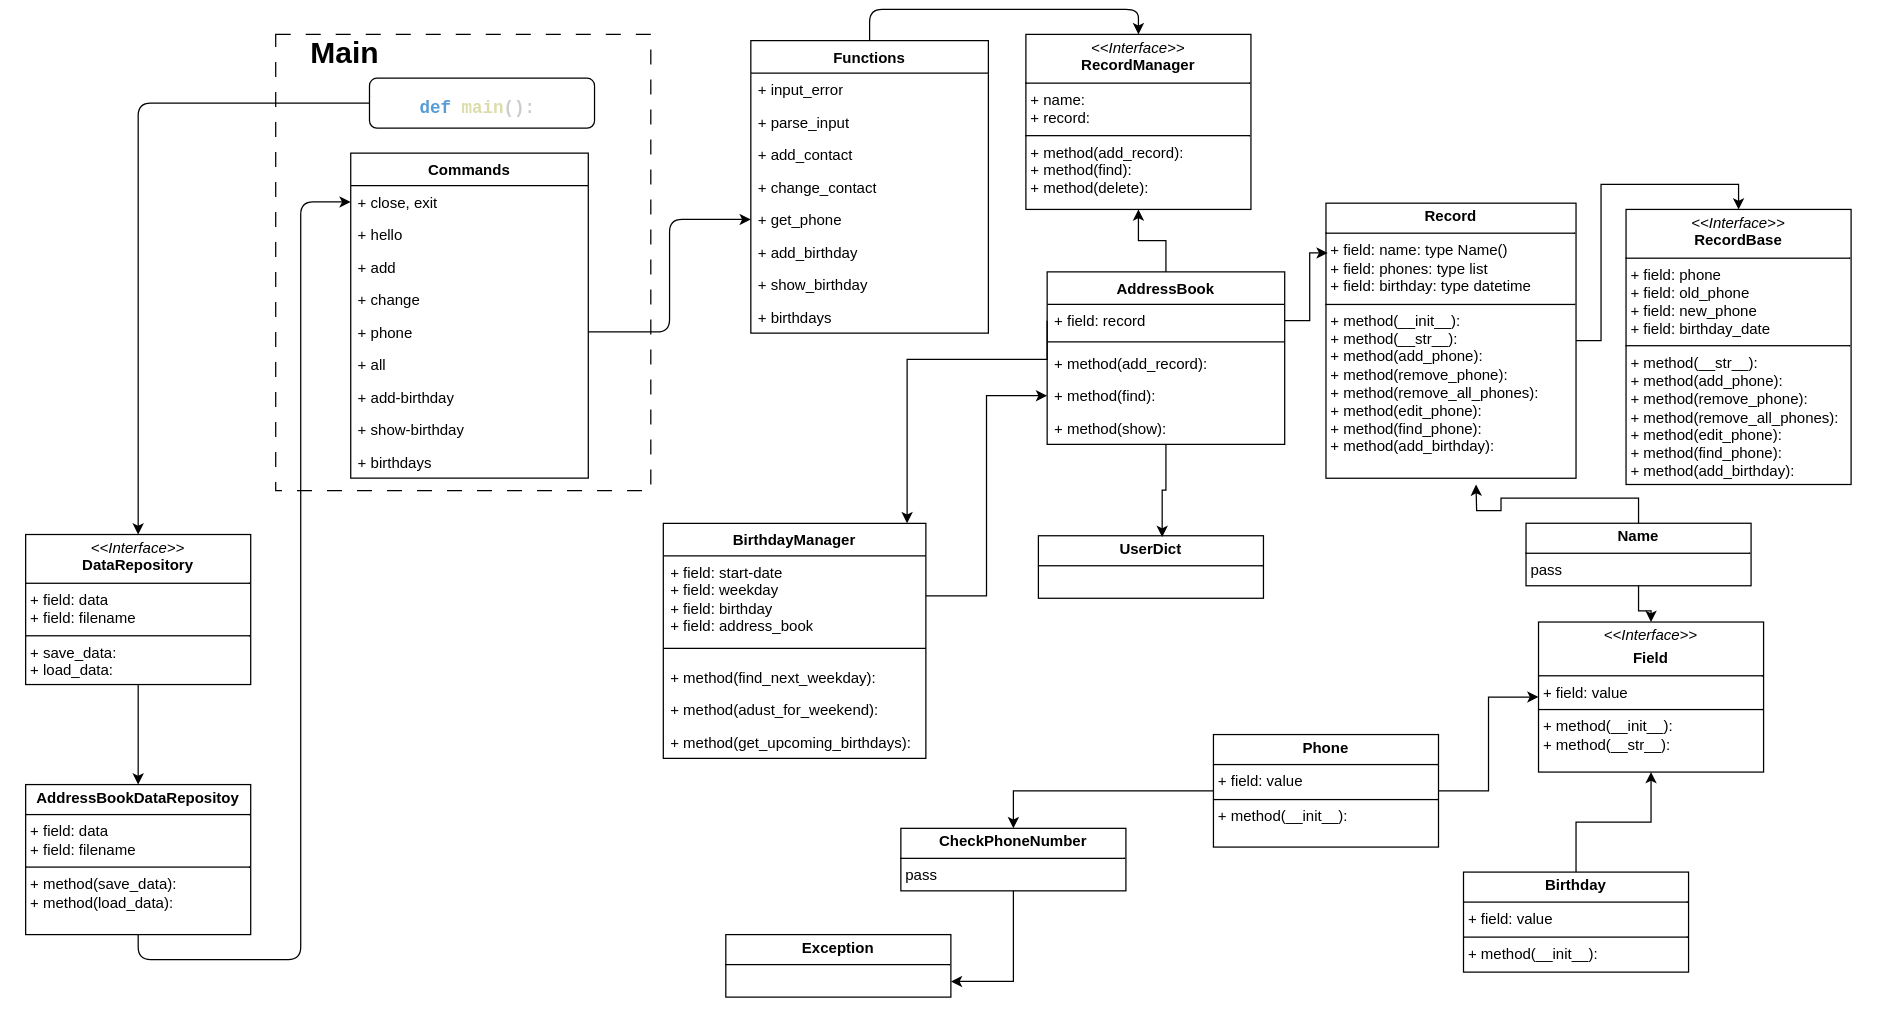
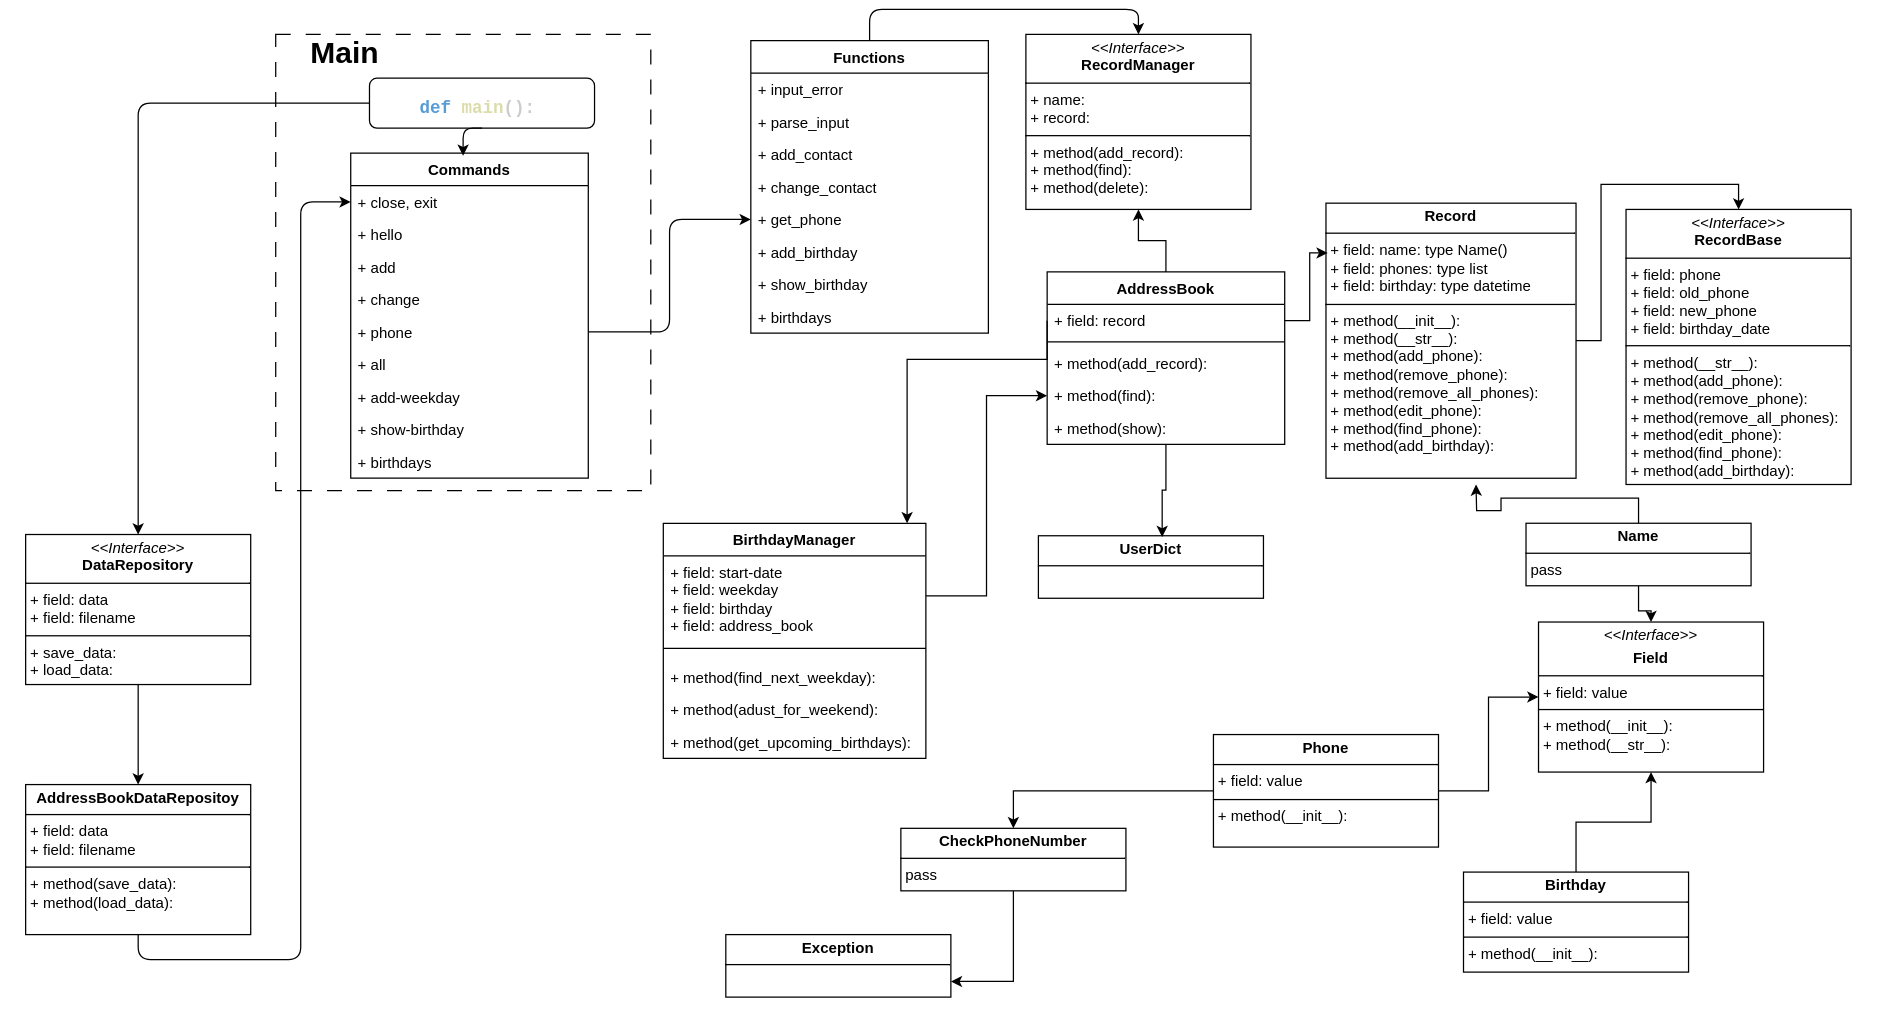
edge "def main():" -> "Commands": added
node "+ add-birthday": label "+ add-birthday" -> "+ add-weekday"
